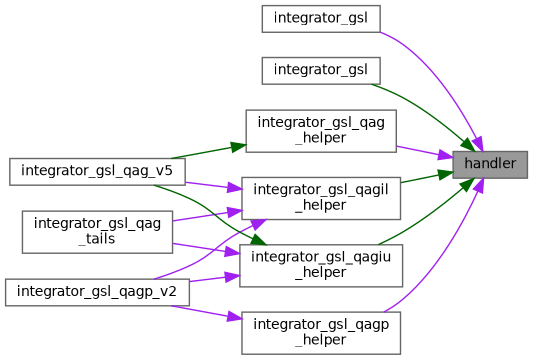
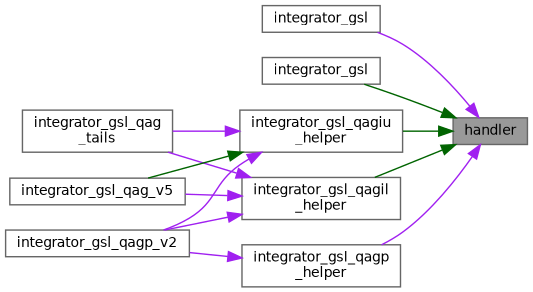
node "integrator_gsl_qag _helper": removed
